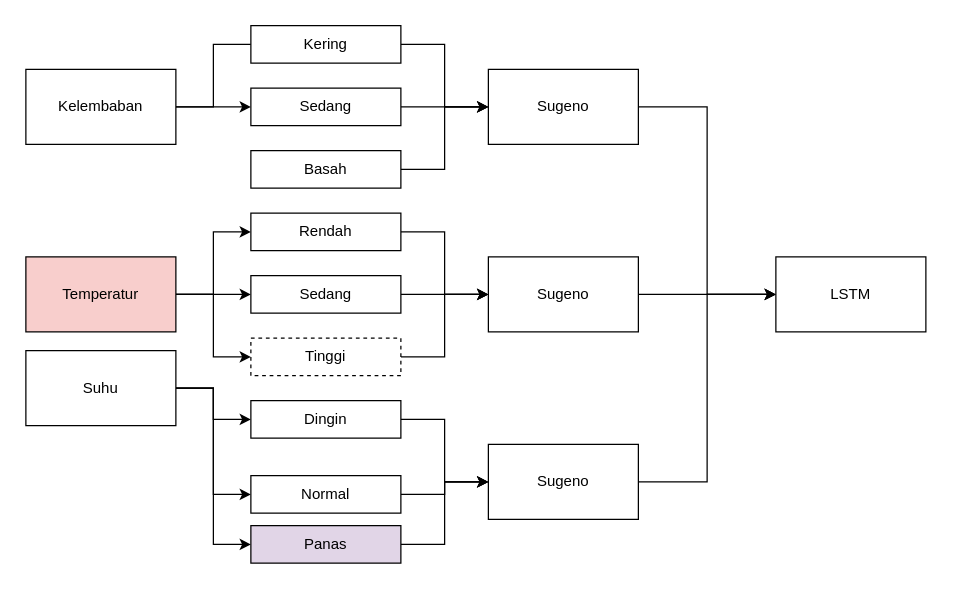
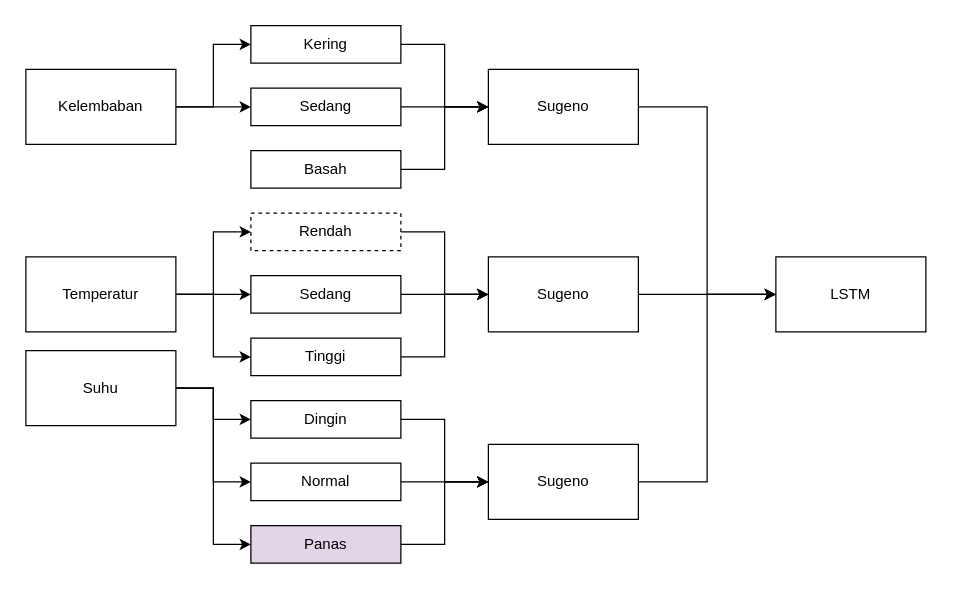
edge "Kering" -- "Kelembaban": arrowhead none -> classic
node "Rendah": style solid -> dashed
node "Temperatur": fillcolor #f8cecc -> #ffffff
node "Tinggi": style dashed -> solid
node "Normal": moved (326, 494) -> (326, 482)
